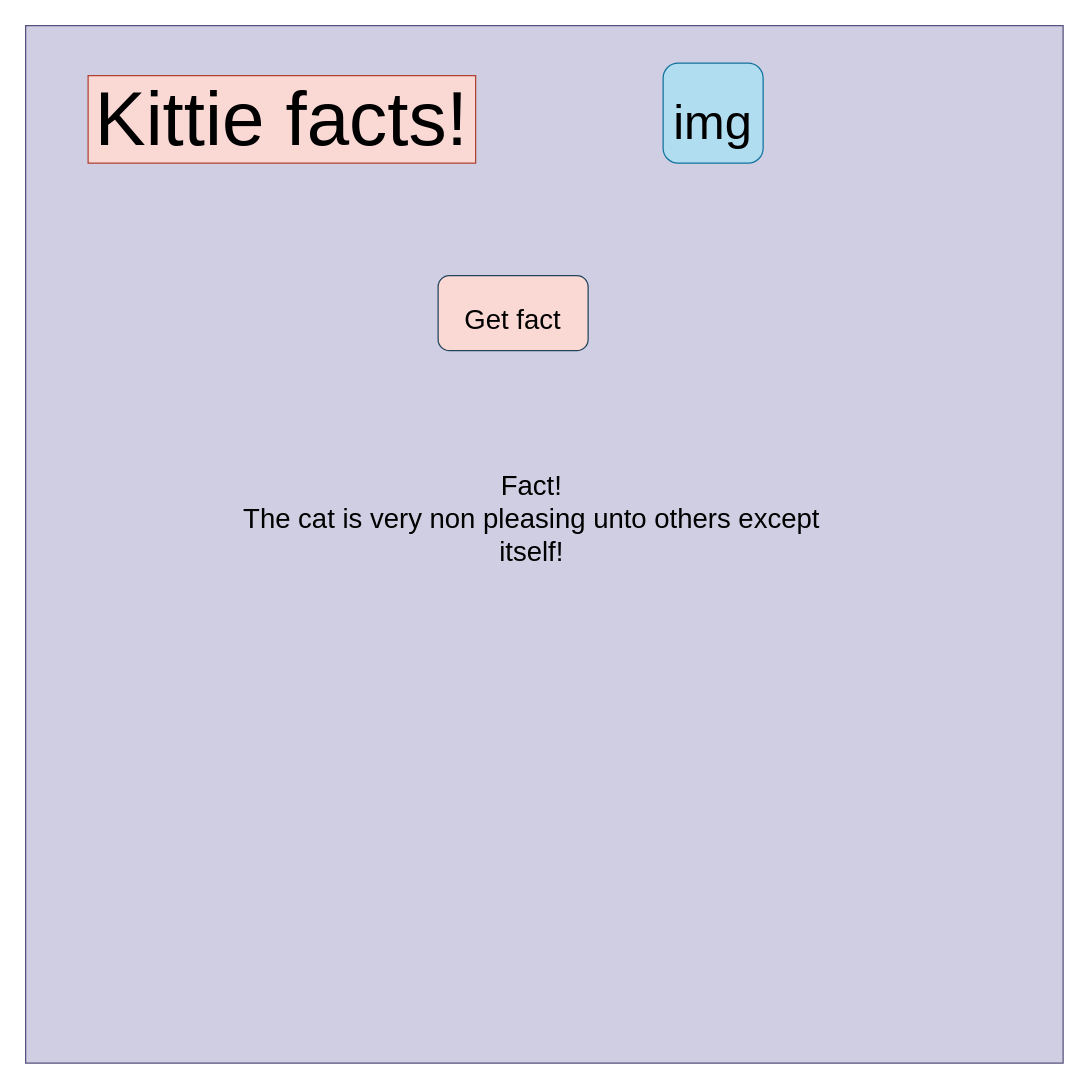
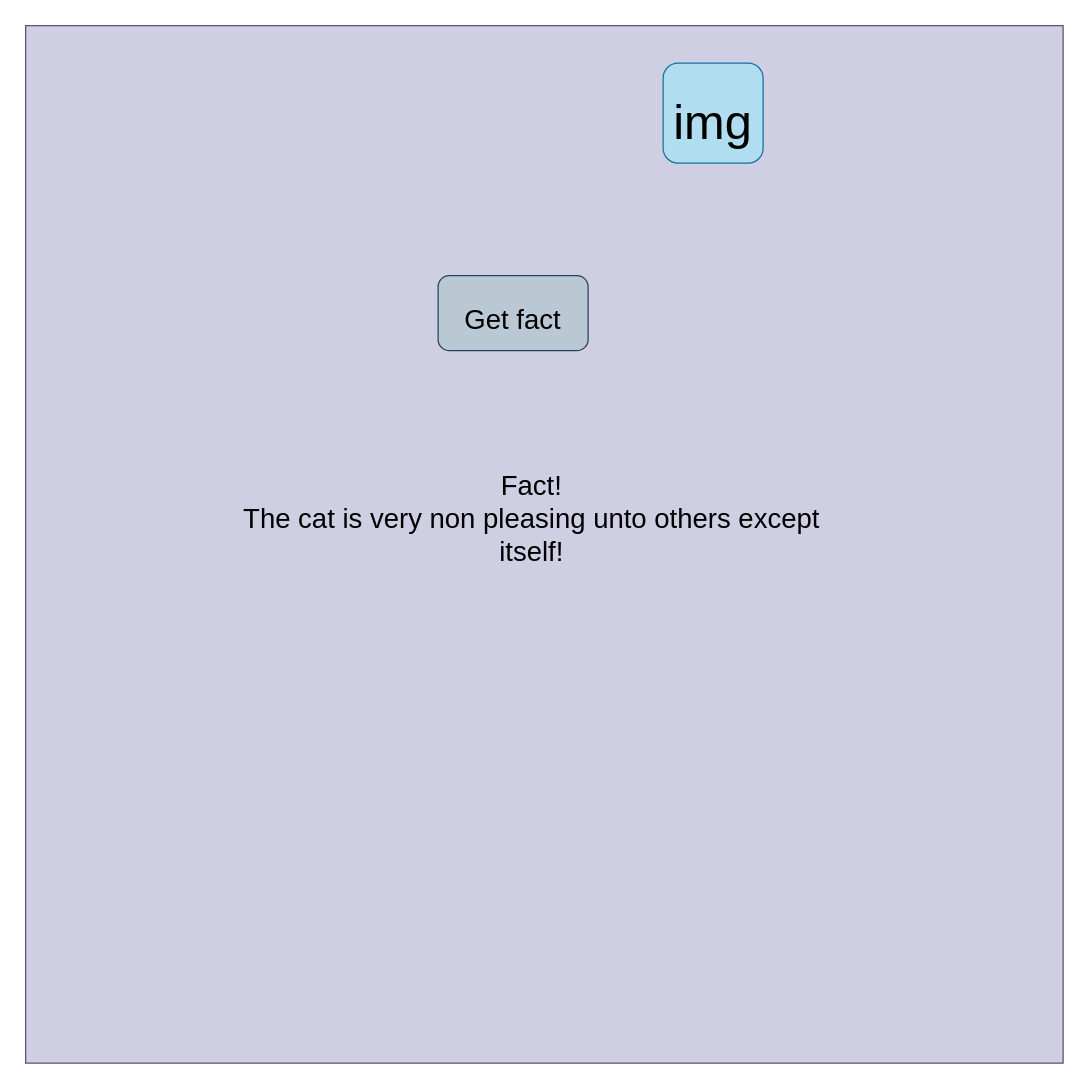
node "Kittie facts!": removed
node "Get fact": fillcolor #fad9d5 -> #bac8d3
